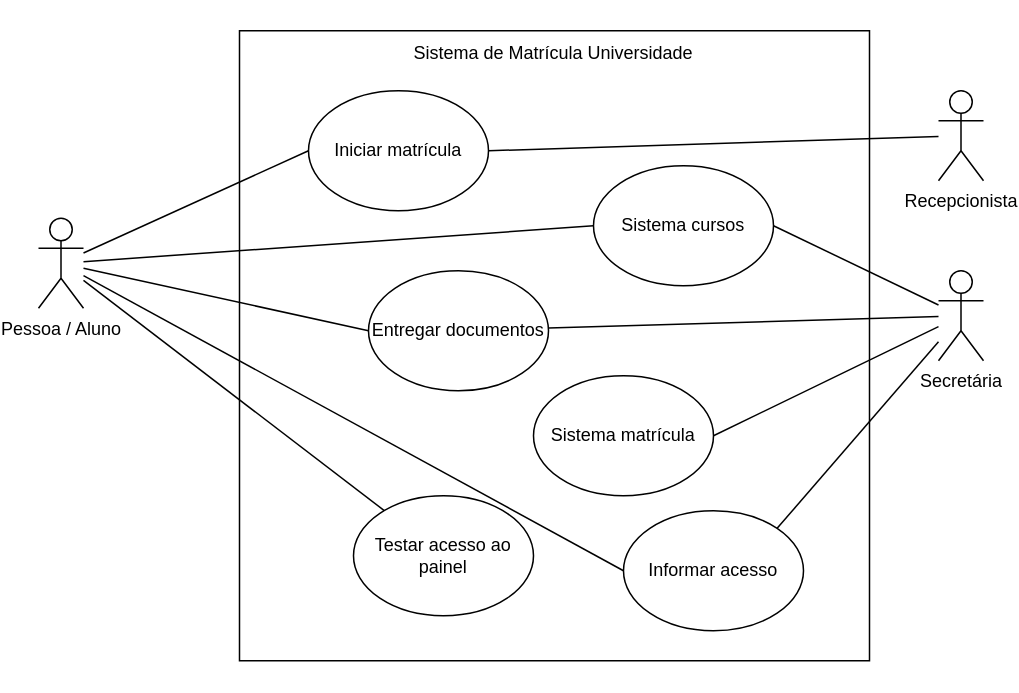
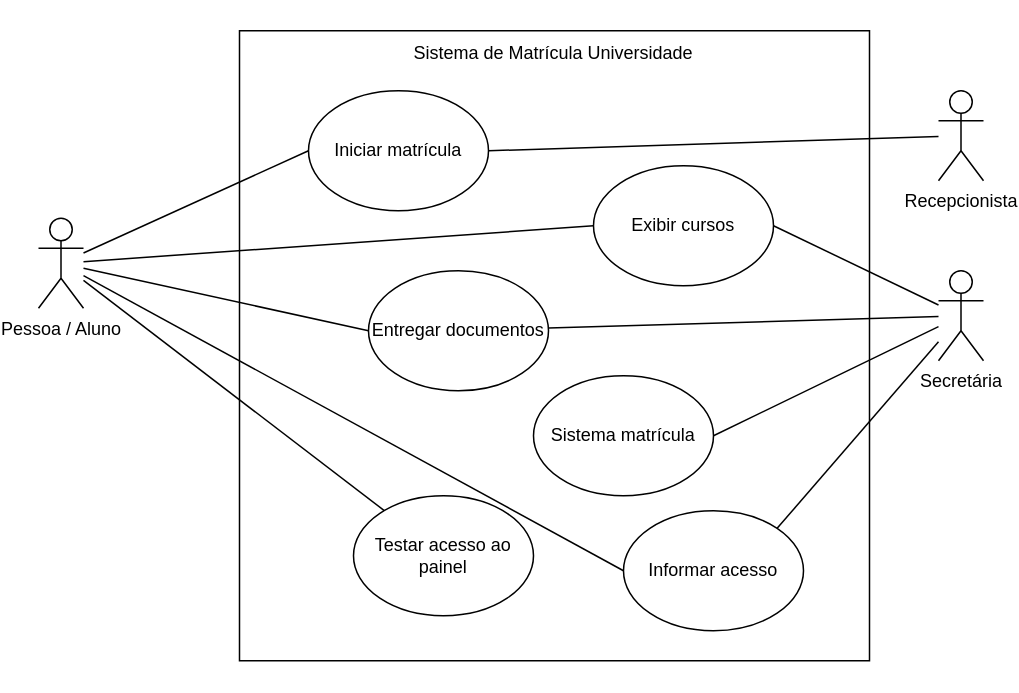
node "Sistema cursos": label "Sistema cursos" -> "Exibir cursos"
